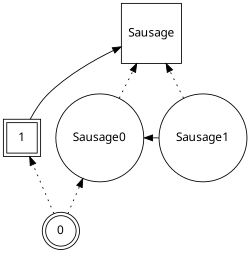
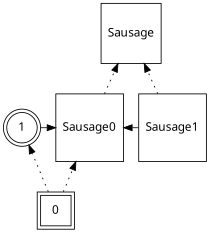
edge "1" -> "Sausage": now "1" -> "Sausage0"
node "1": shape square -> circle
node "Sausage0": shape circle -> square
node "Sausage1": shape circle -> square
node "0": shape circle -> square
